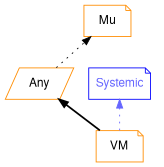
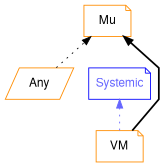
edge "VM" -> "Any": now "VM" -> "Mu"
